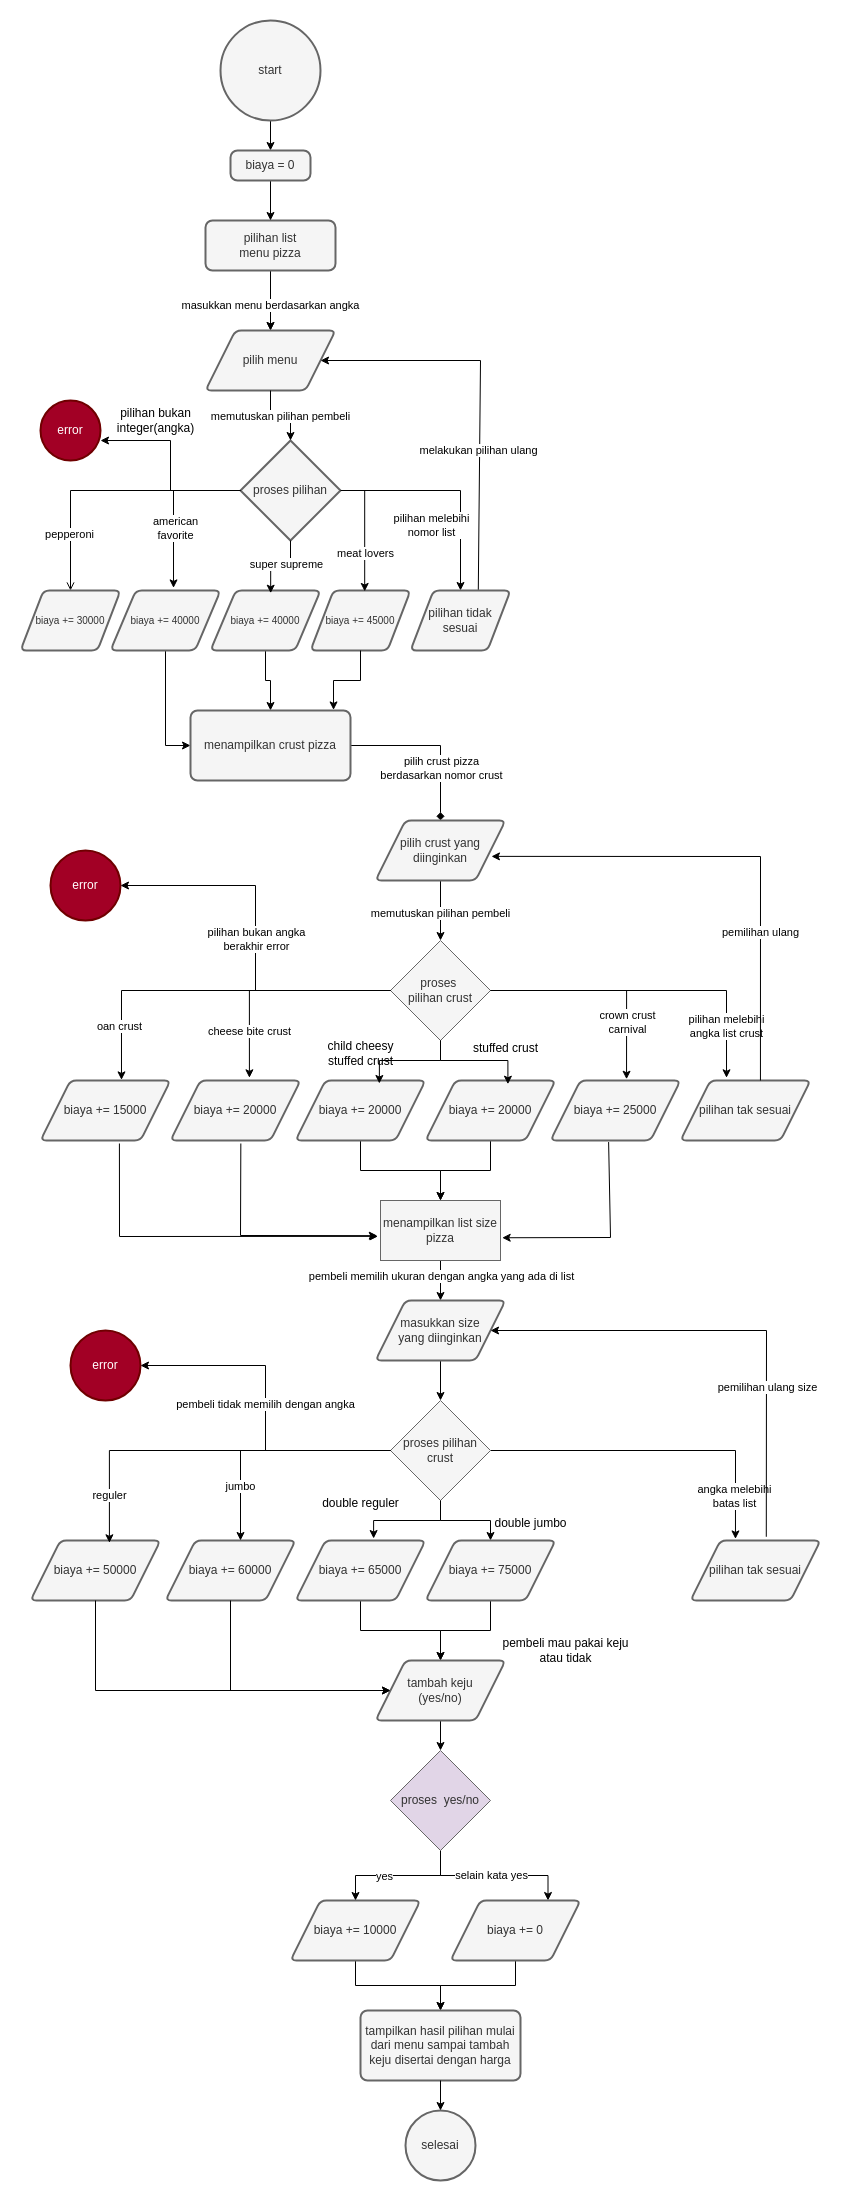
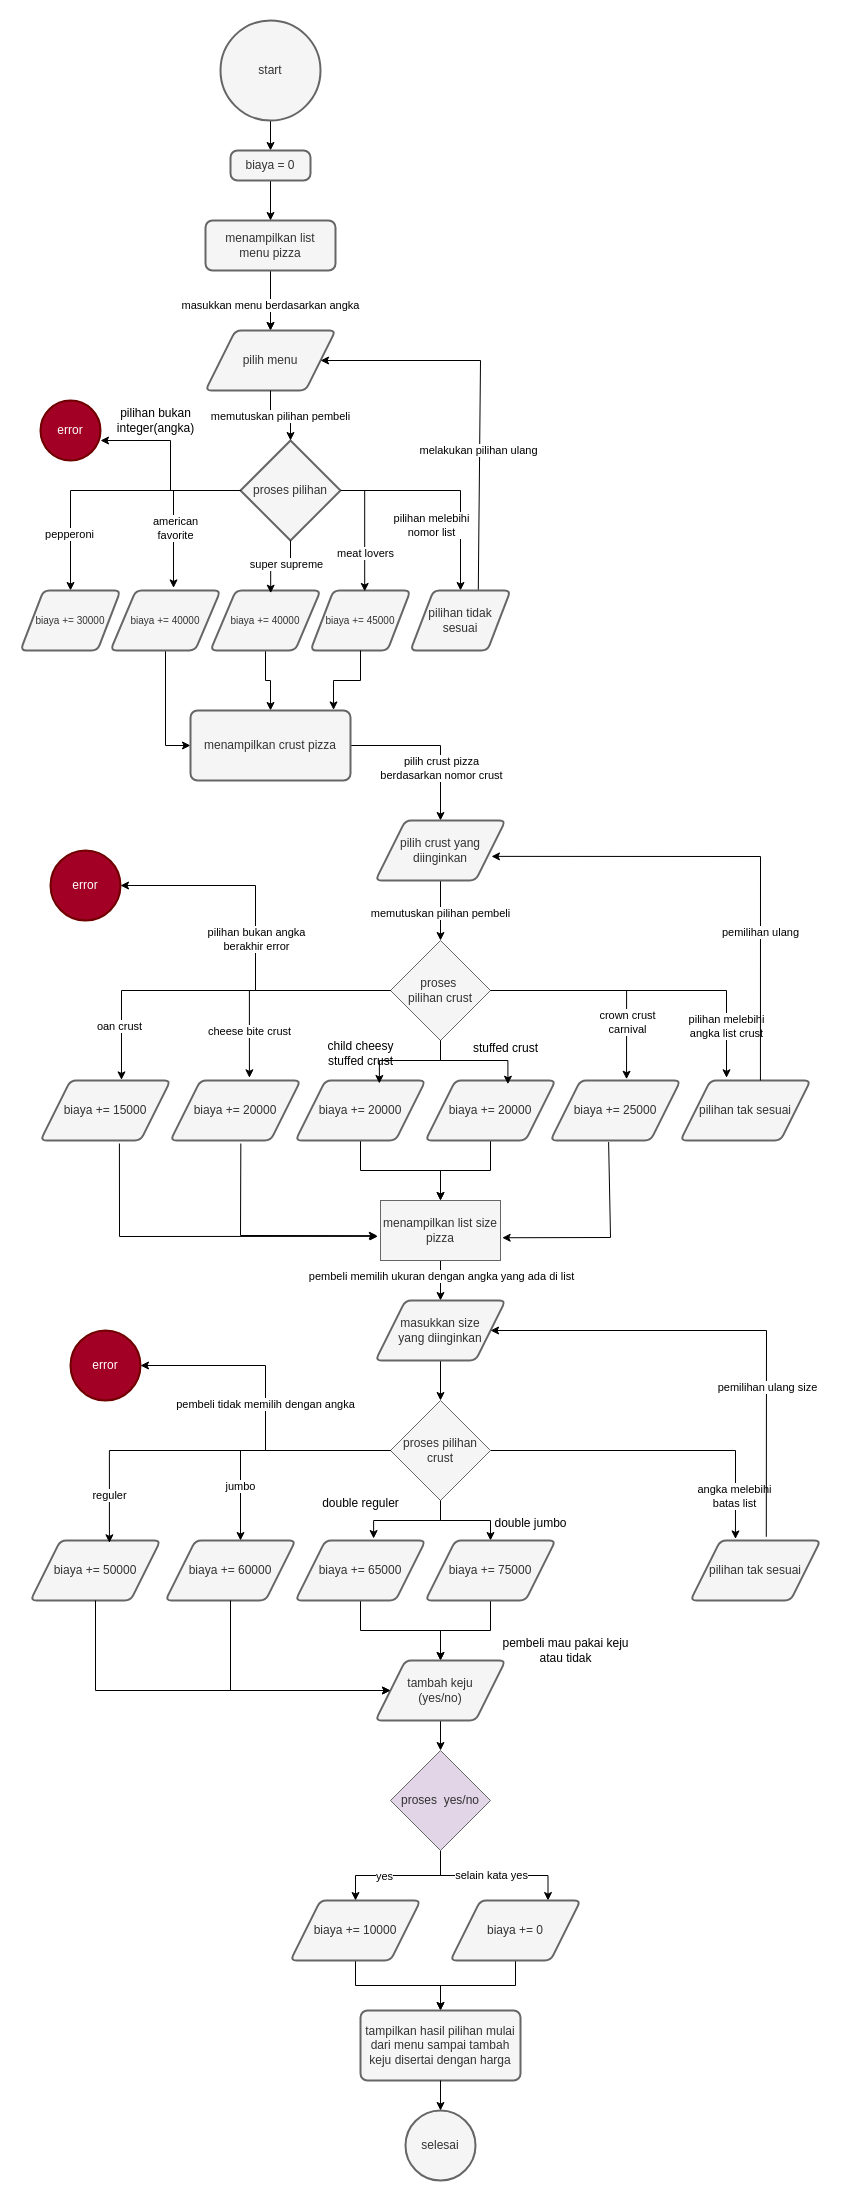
node "pilihan list menu pizza": label "pilihan list menu pizza" -> "menampilkan list menu pizza"
edge "proses pilihan" -> "biaya += 30000": arrowhead open -> classic
edge "menampilkan crust pizza" -> "pilih crust yang diinginkan": arrowhead diamond -> classic
